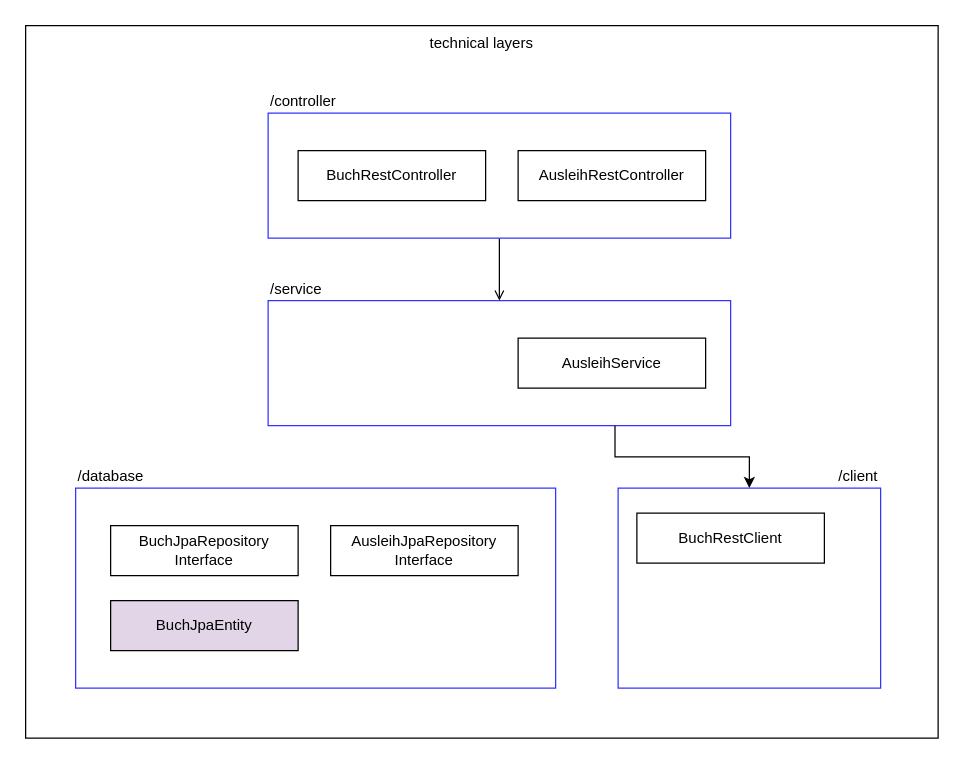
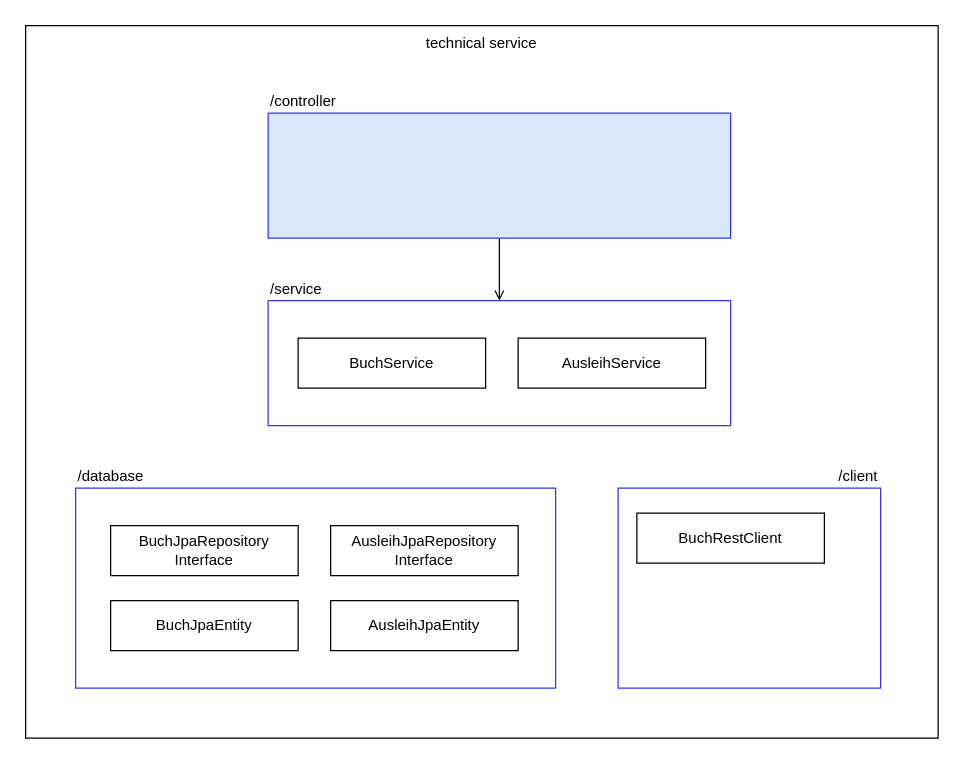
node "technical layers": label "technical layers" -> "technical service"
node "BuchRestController": removed
node "/controller": fillcolor #ffffff -> #dae8fc
node "AusleihRestController": removed
node "BuchService": added
edge "/service" -> "/client": removed
node "BuchJpaEntity": fillcolor #e1d5e7 -> #ffffff
node "AusleihJpaEntity": added
